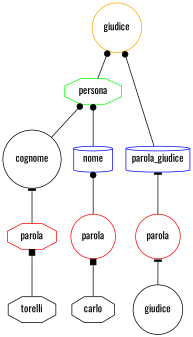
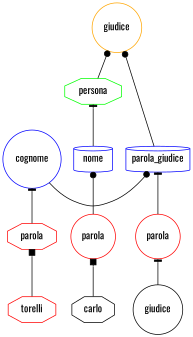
edge "cognome" -> "persona": now "cognome" -> "parola_giudice"
edge "nome" -> "persona": arrowhead dot -> tee
node "cognome": color black -> blue
node "torelli": color black -> red
